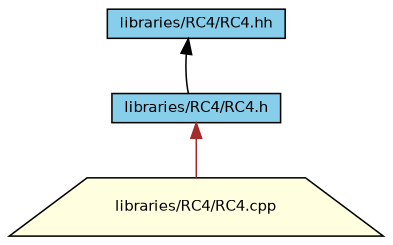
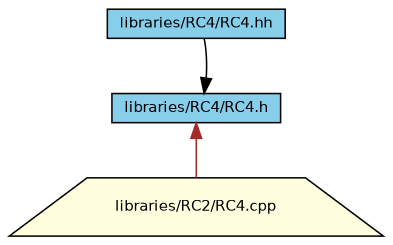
edge "libraries/RC4/RC4.h" -> "libraries/RC4/RC4.hh": reversed
node "libraries/RC4/RC4.cpp": label "libraries/RC4/RC4.cpp" -> "libraries/RC2/RC4.cpp"
